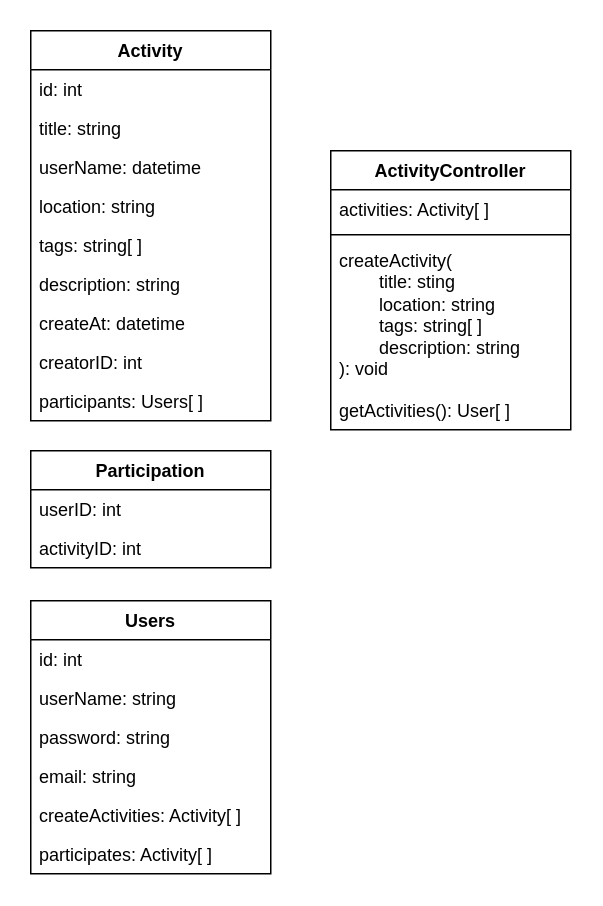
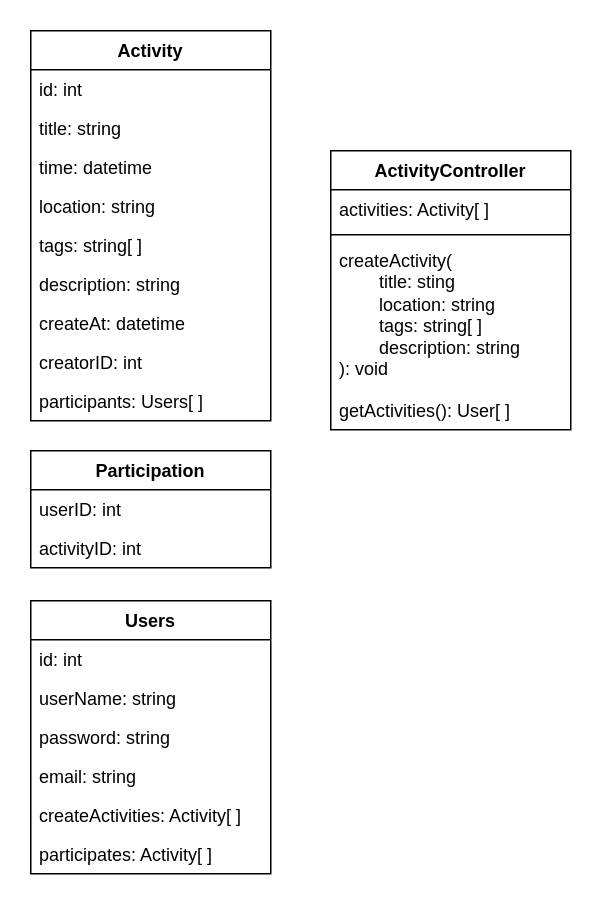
node "userName: datetime": label "userName: datetime" -> "time: datetime"
